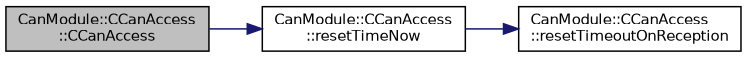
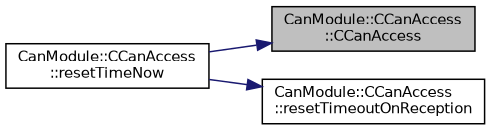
edge "CanModule::CCanAccess ::CCanAccess" -> "CanModule::CCanAccess ::resetTimeNow": reversed
